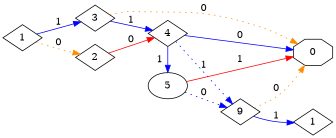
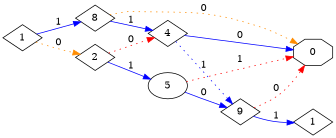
node "3": label "3" -> "8"
edge "2" -> "4": style solid -> dotted
edge "4" -> "5": now "2" -> "5"
edge "5" -> "0": style solid -> dotted
edge "9" -> "0": color darkorange -> red
edge "5" -> "9": style dotted -> solid
